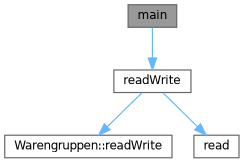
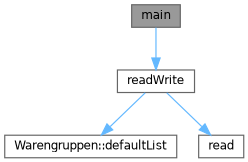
node "Warengruppen::readWrite": label "Warengruppen::readWrite" -> "Warengruppen::defaultList"
